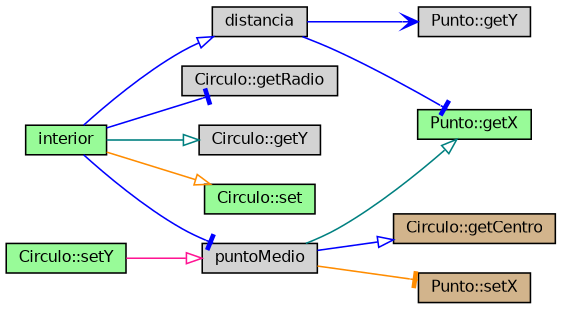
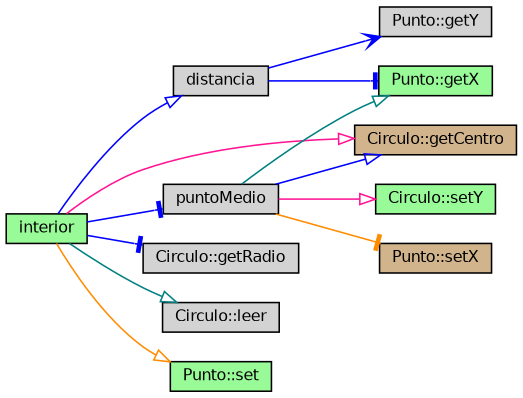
node "Circulo::getY": label "Circulo::getY" -> "Circulo::leer"
edge "interior" -> "Circulo::getCentro": added
node "Circulo::set": label "Circulo::set" -> "Punto::set"
edge "Circulo::setY" -> "puntoMedio": reversed
